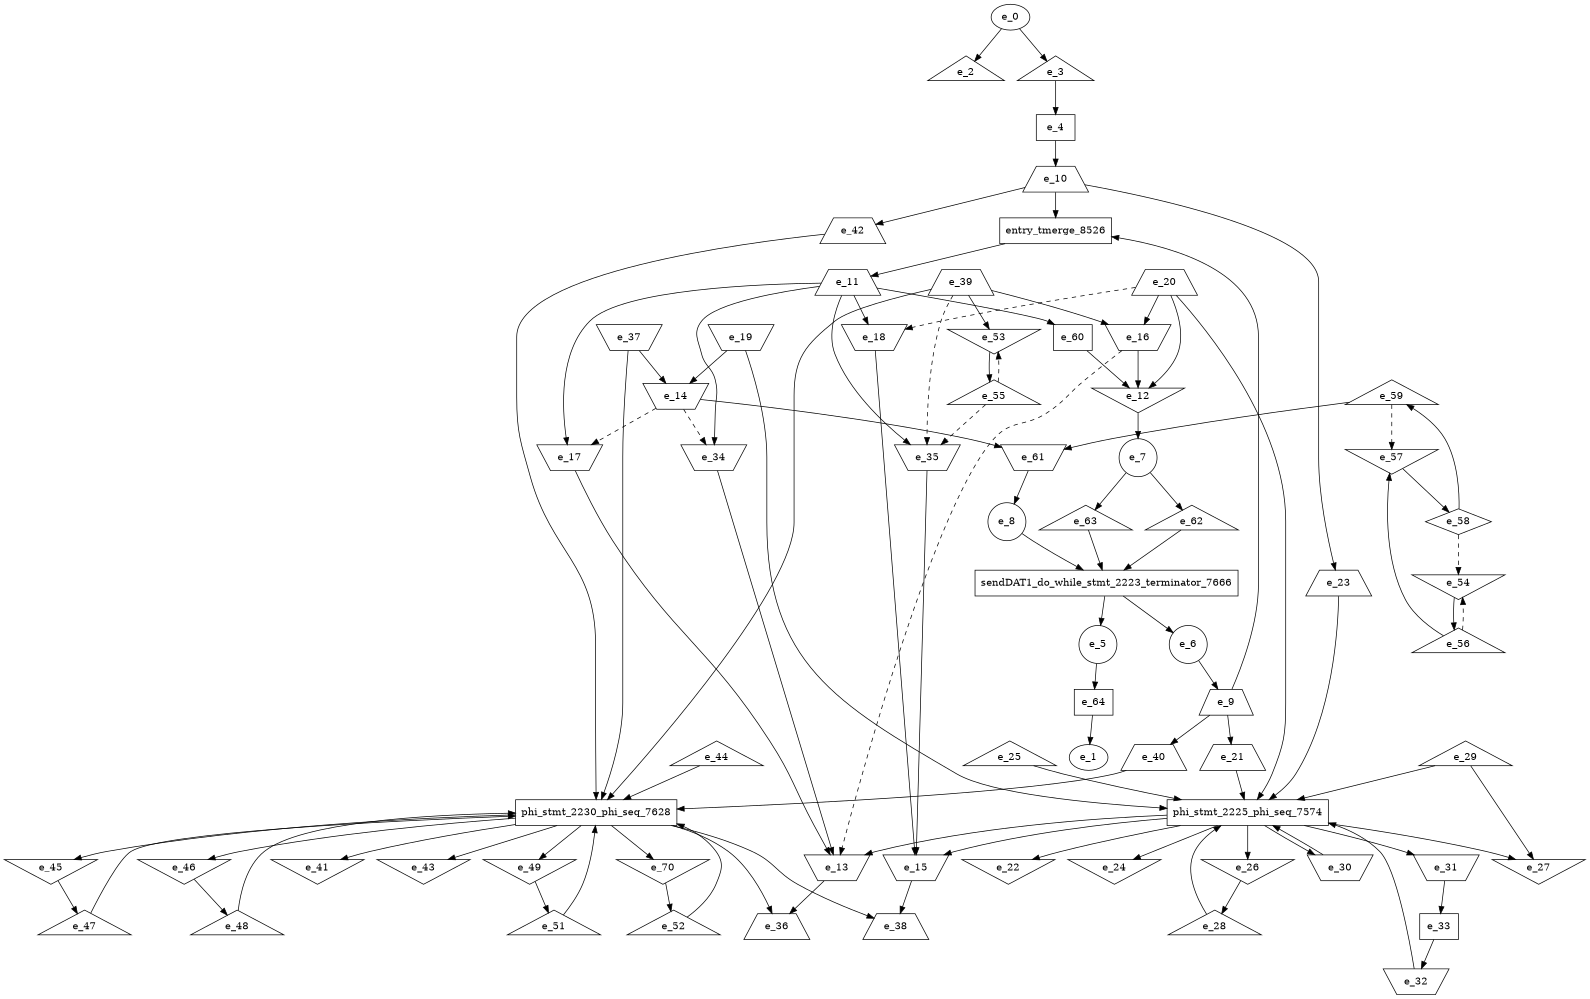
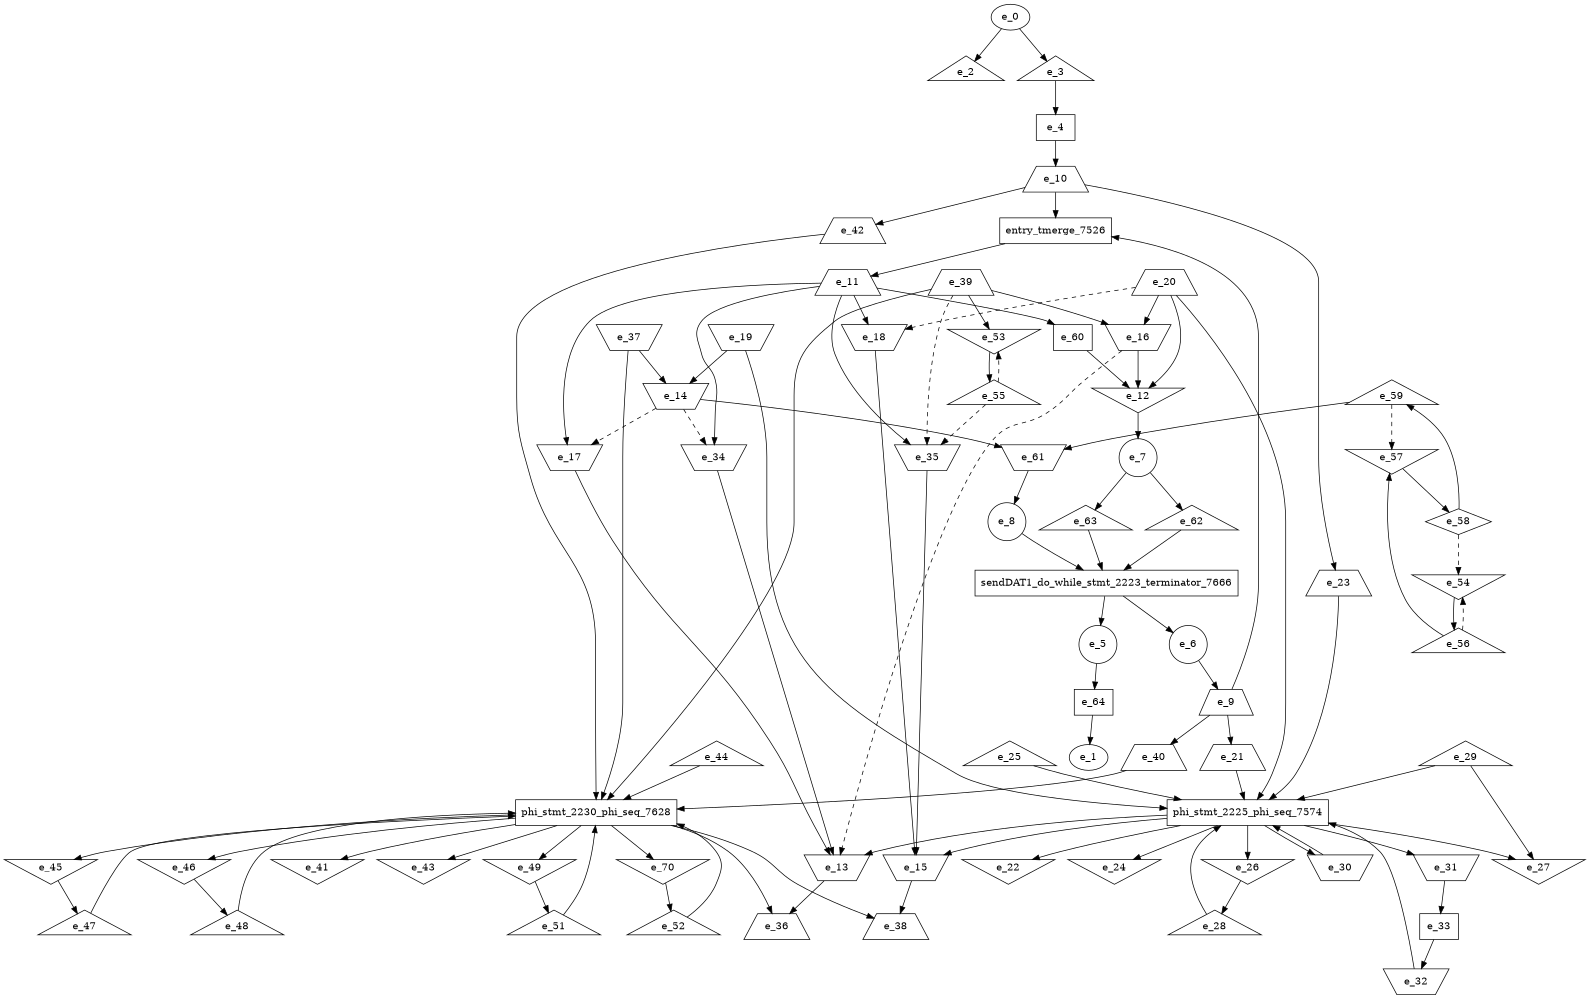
node "entry_tmerge_8526": label "entry_tmerge_8526" -> "entry_tmerge_7526"
